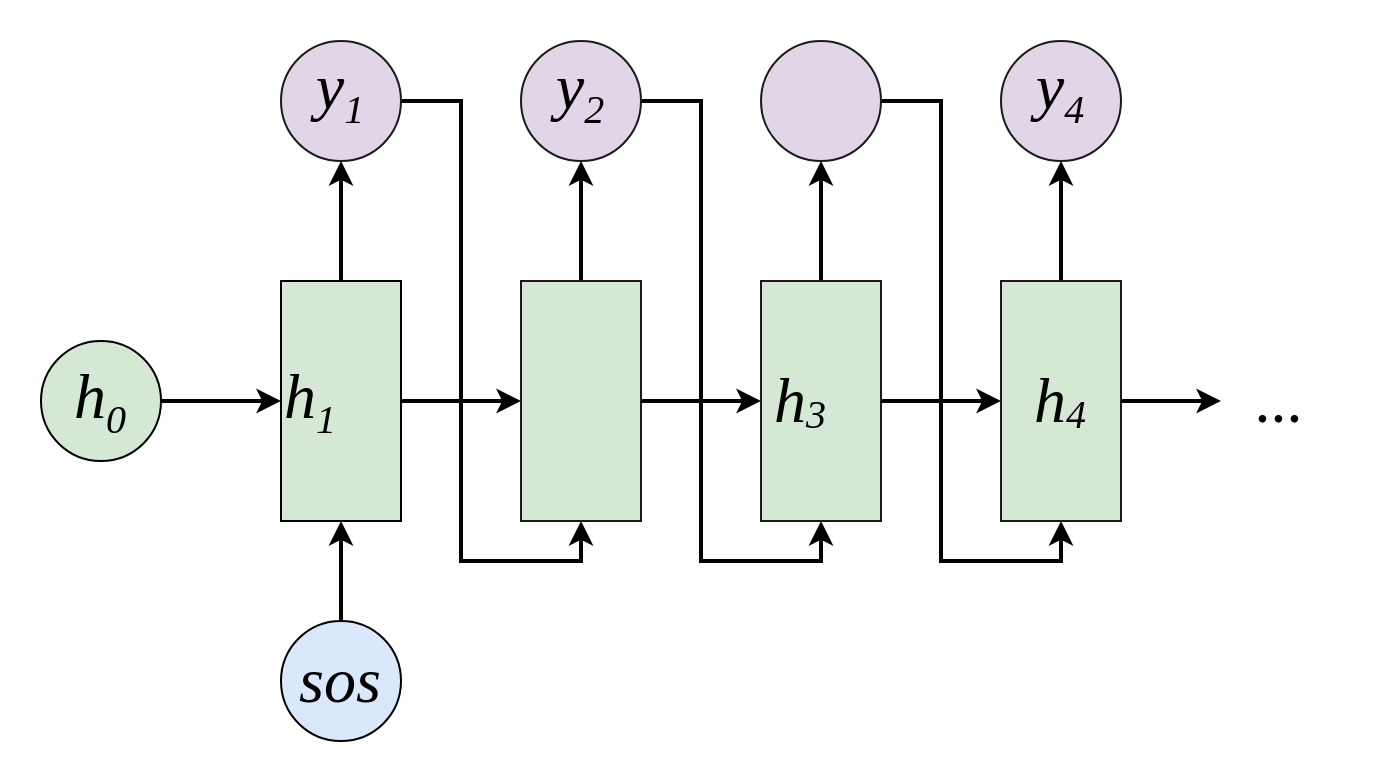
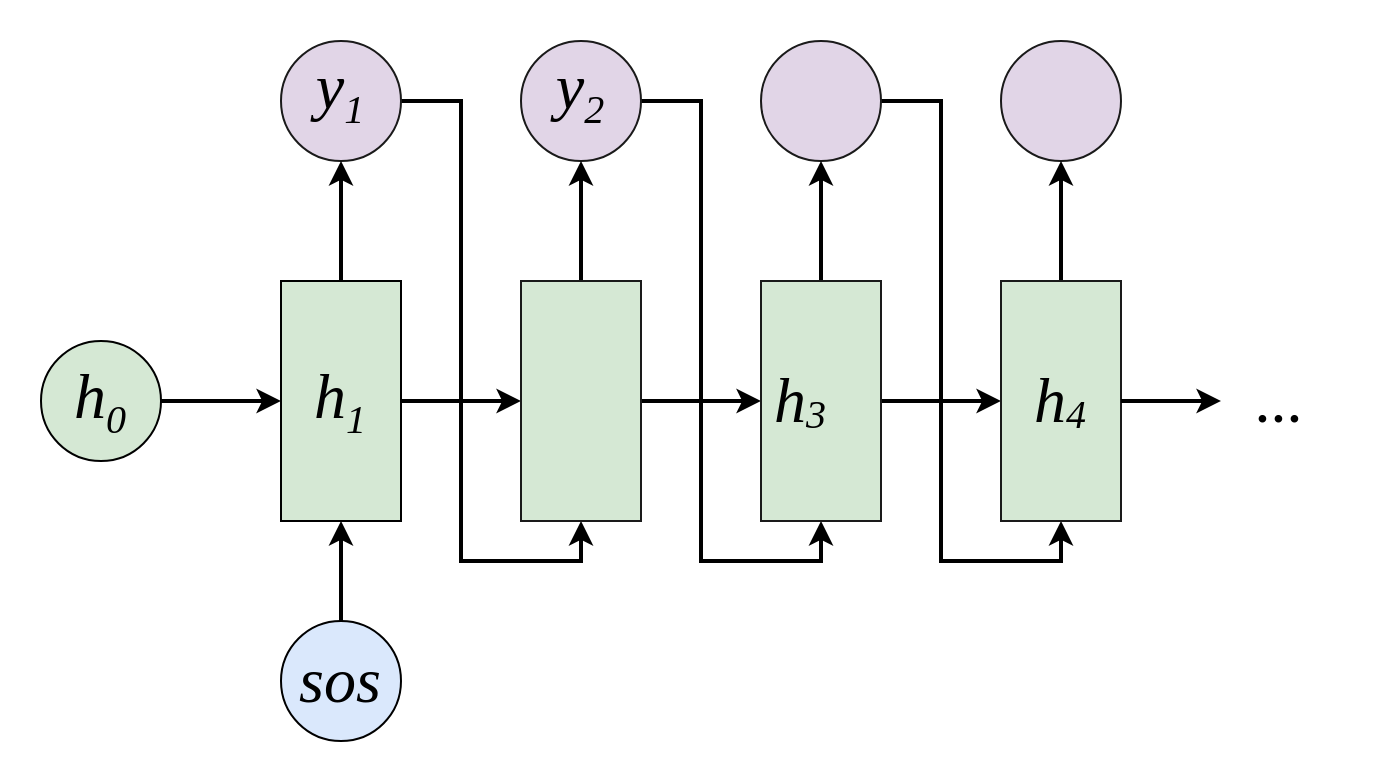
node "y4": removed
node "h1": moved (311, 401) -> (341, 401)
